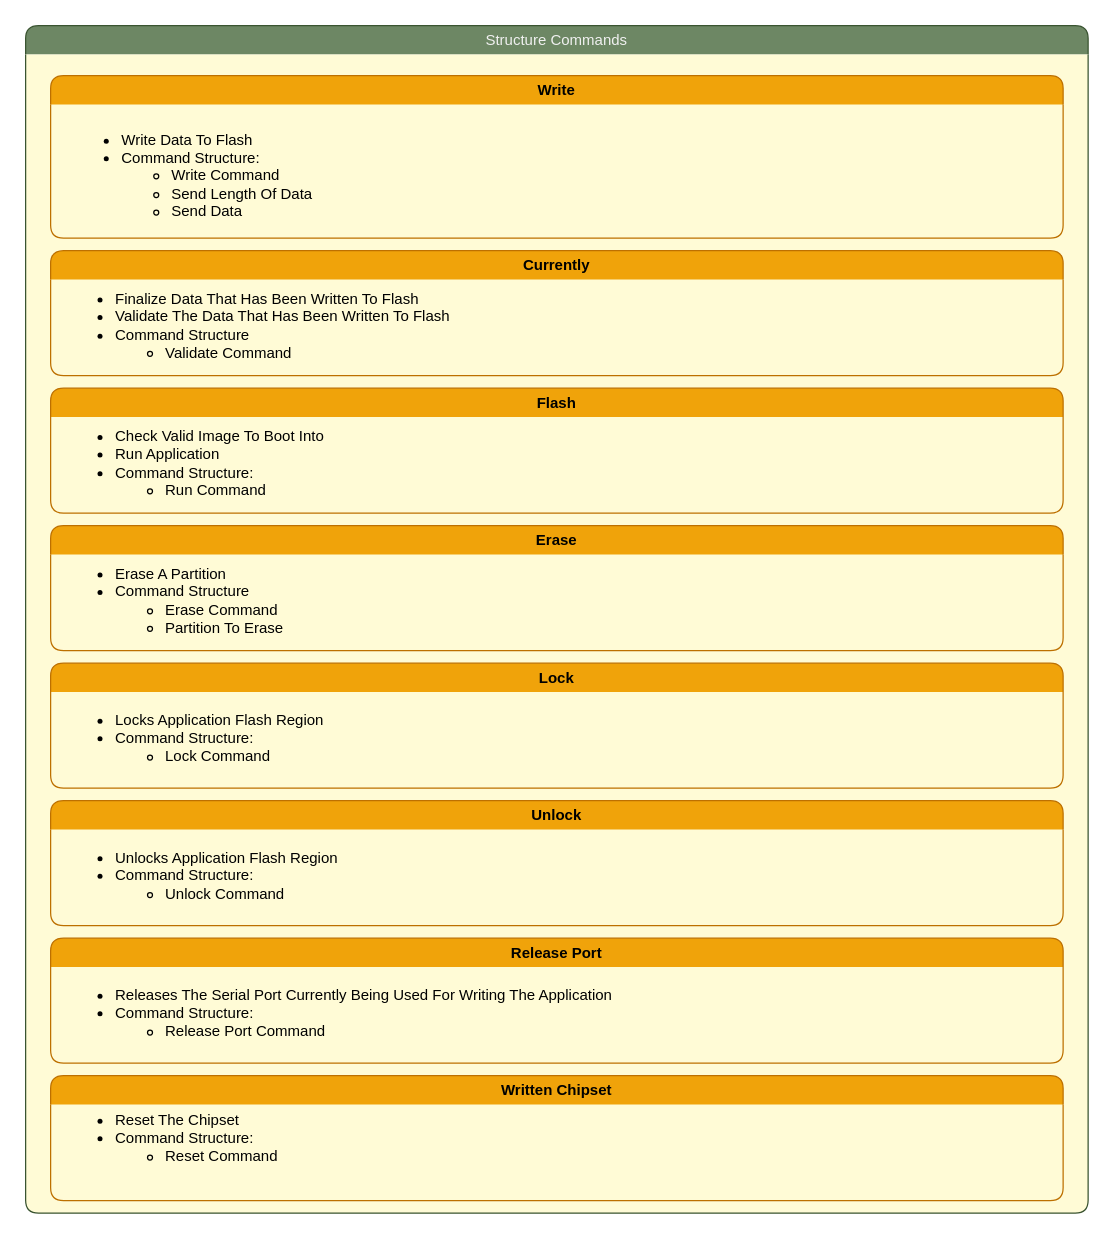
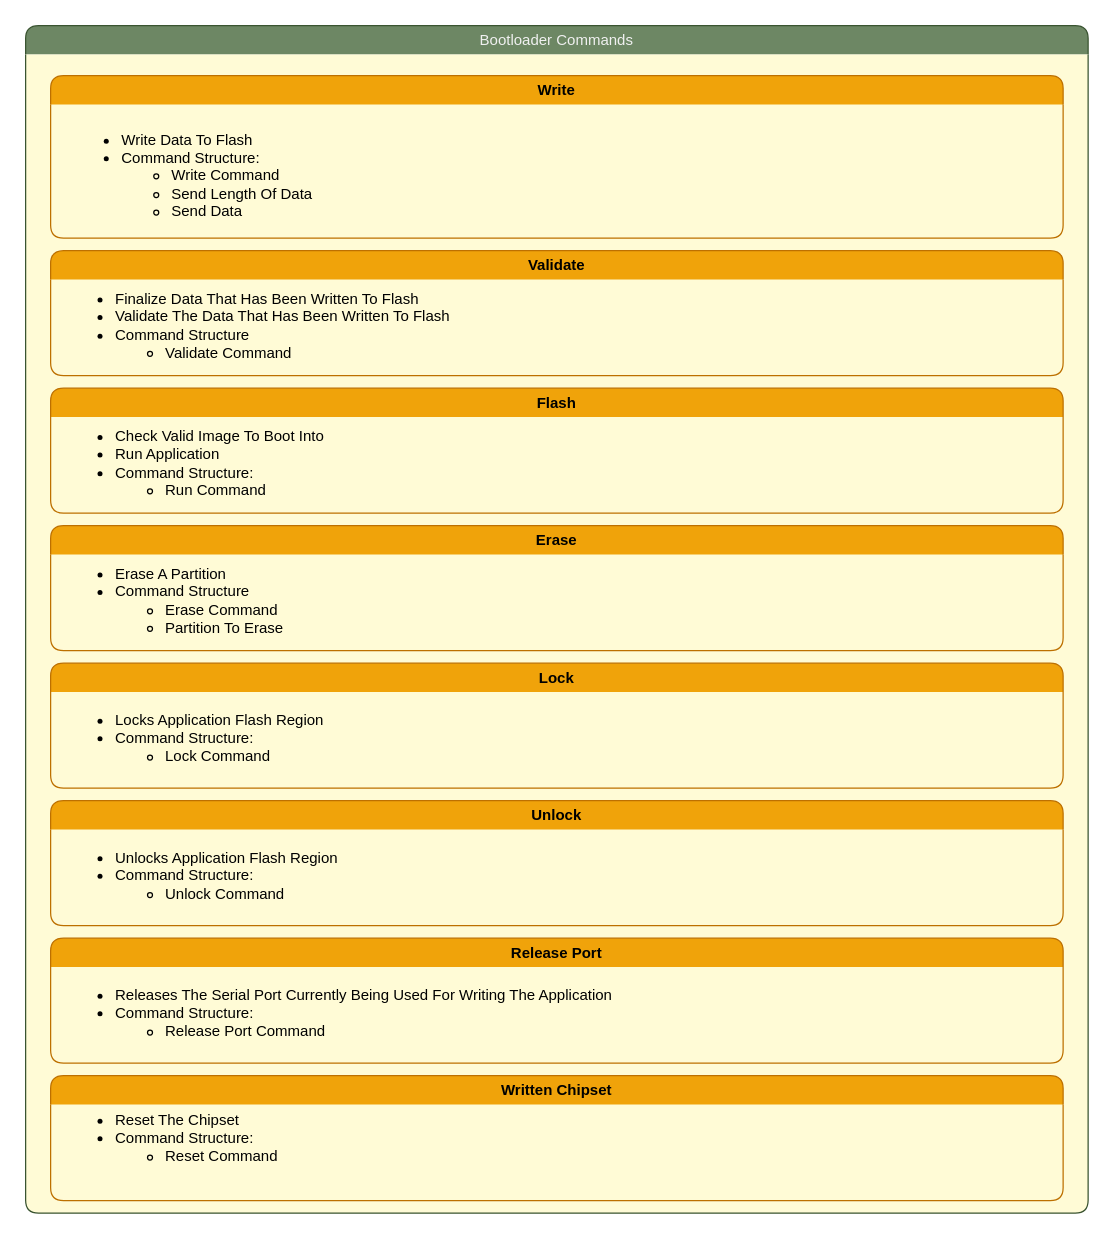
node "Structure Commands": label "Structure Commands" -> "Bootloader Commands"
node "Currently": label "Currently" -> "Validate"
